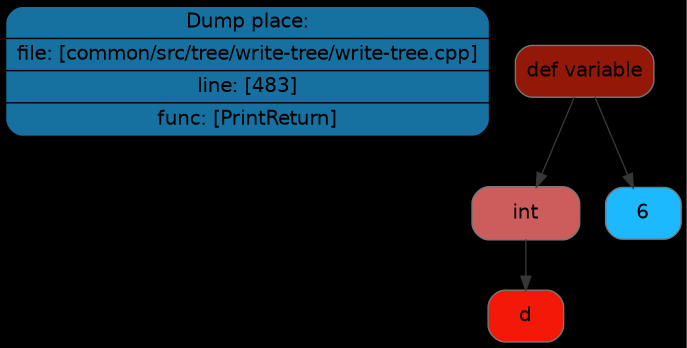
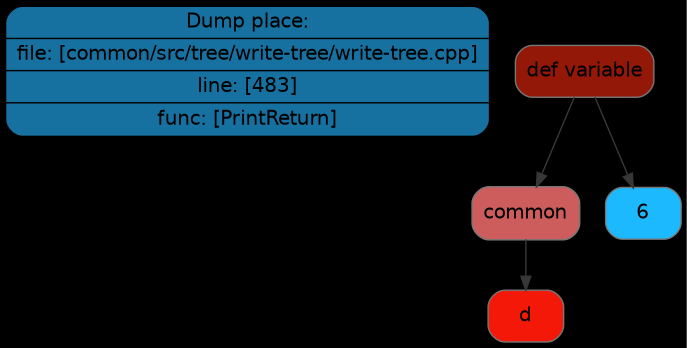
node "int": label "int" -> "common"
